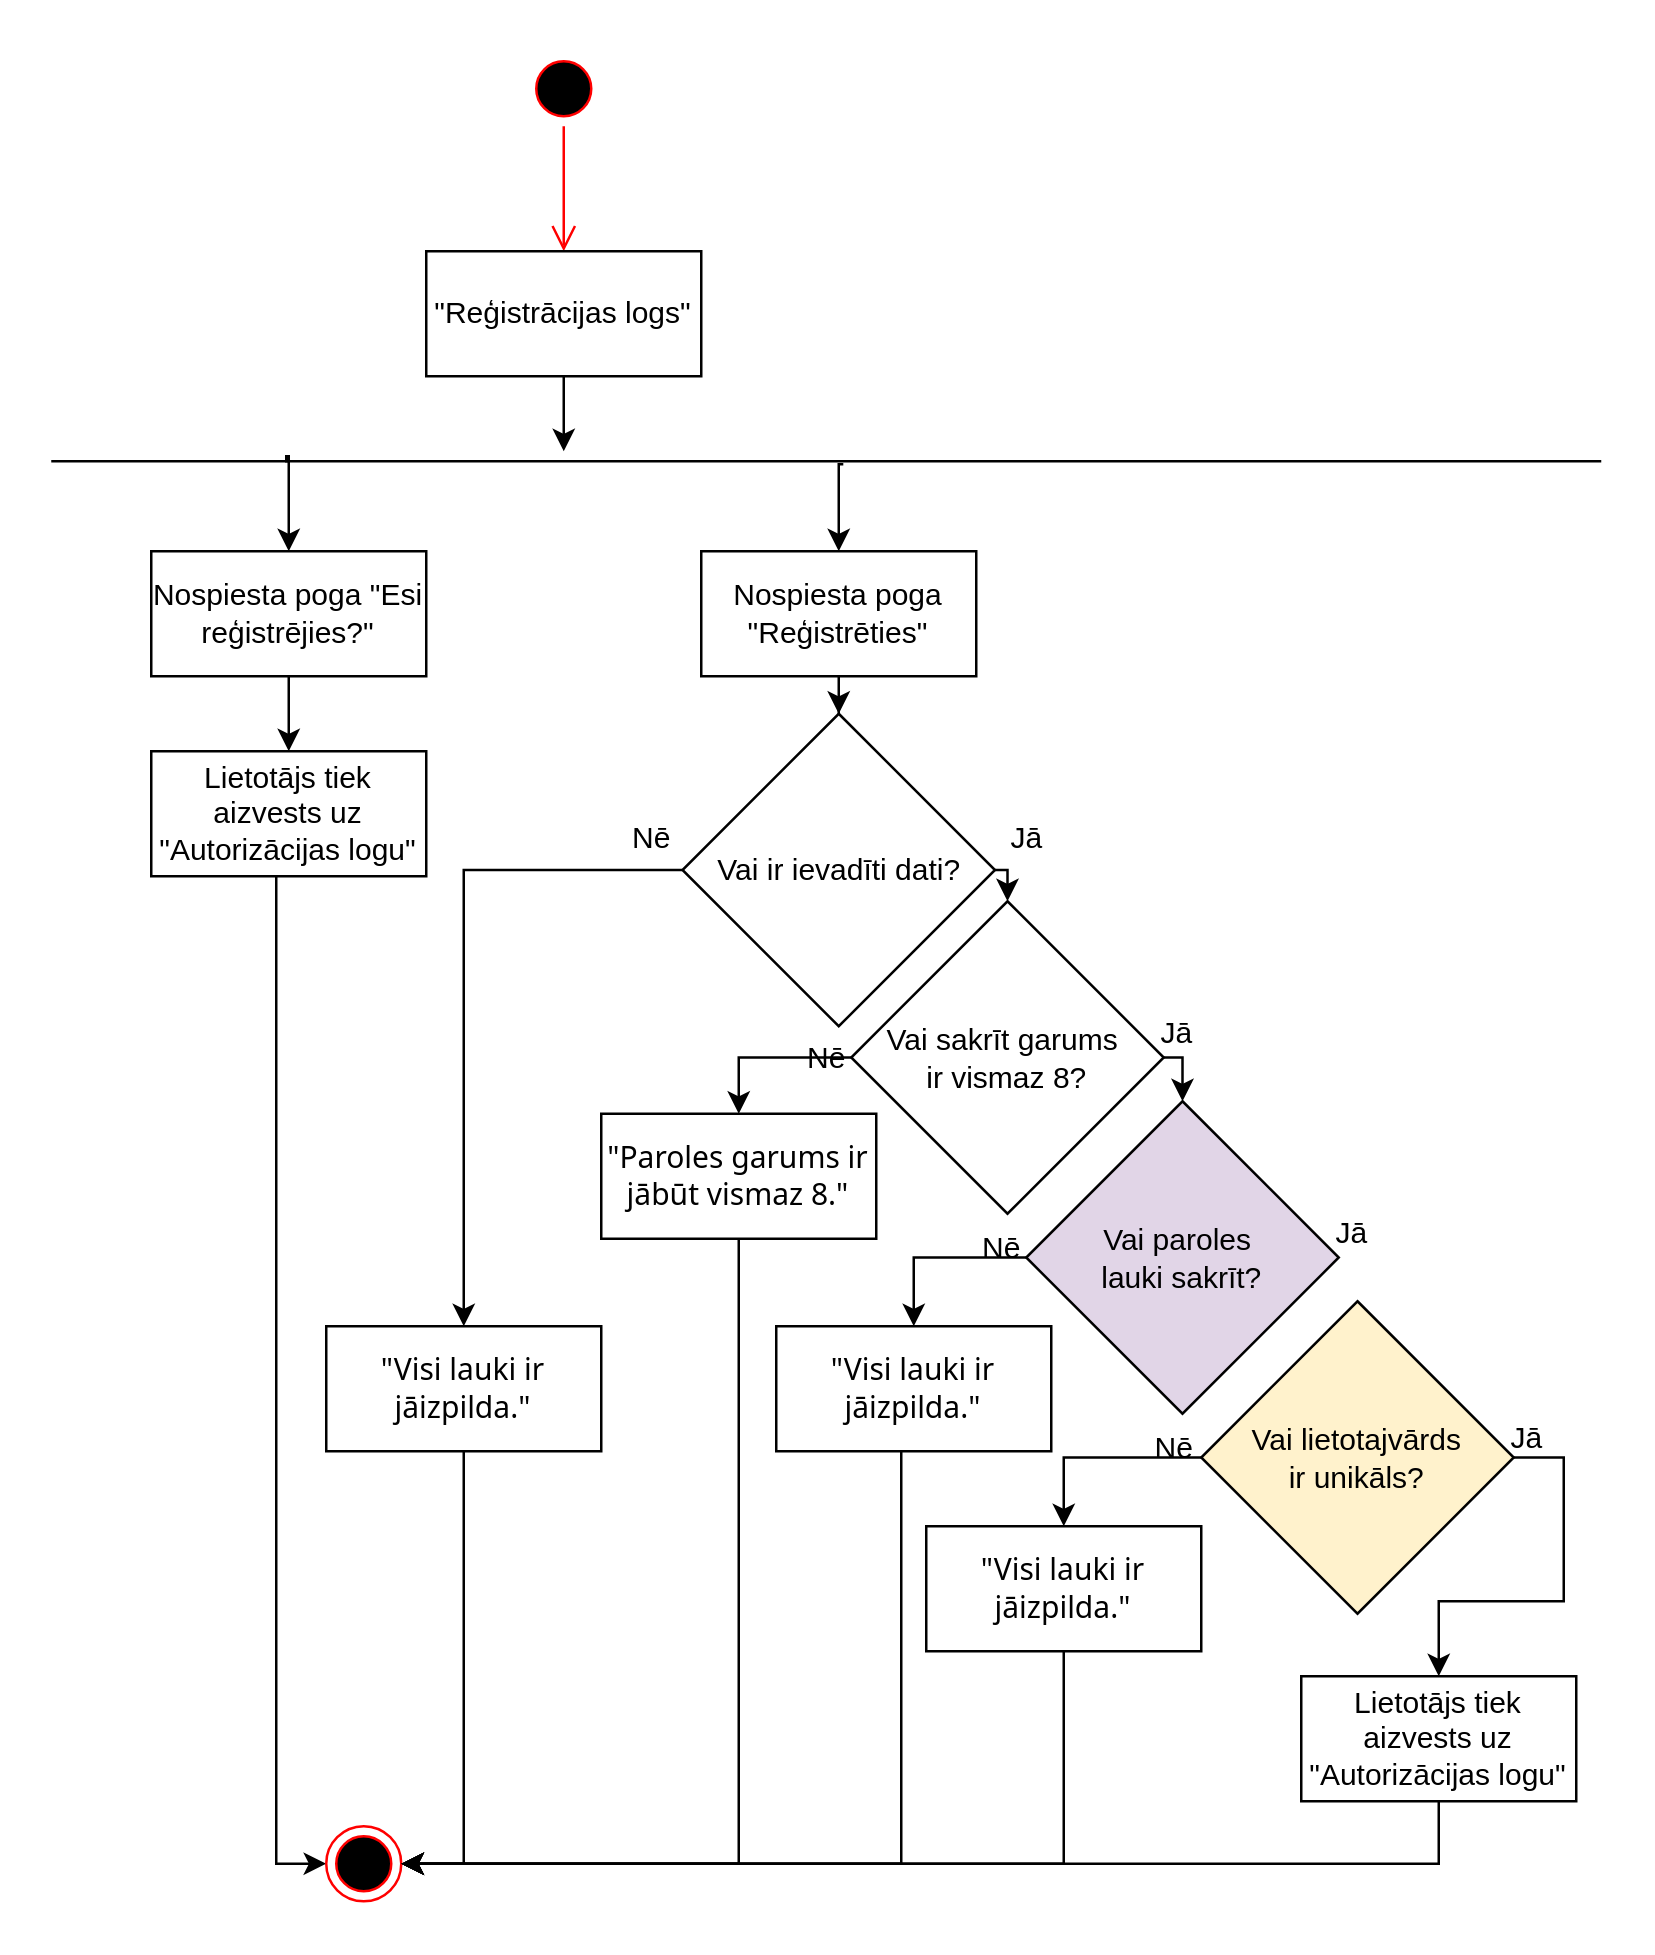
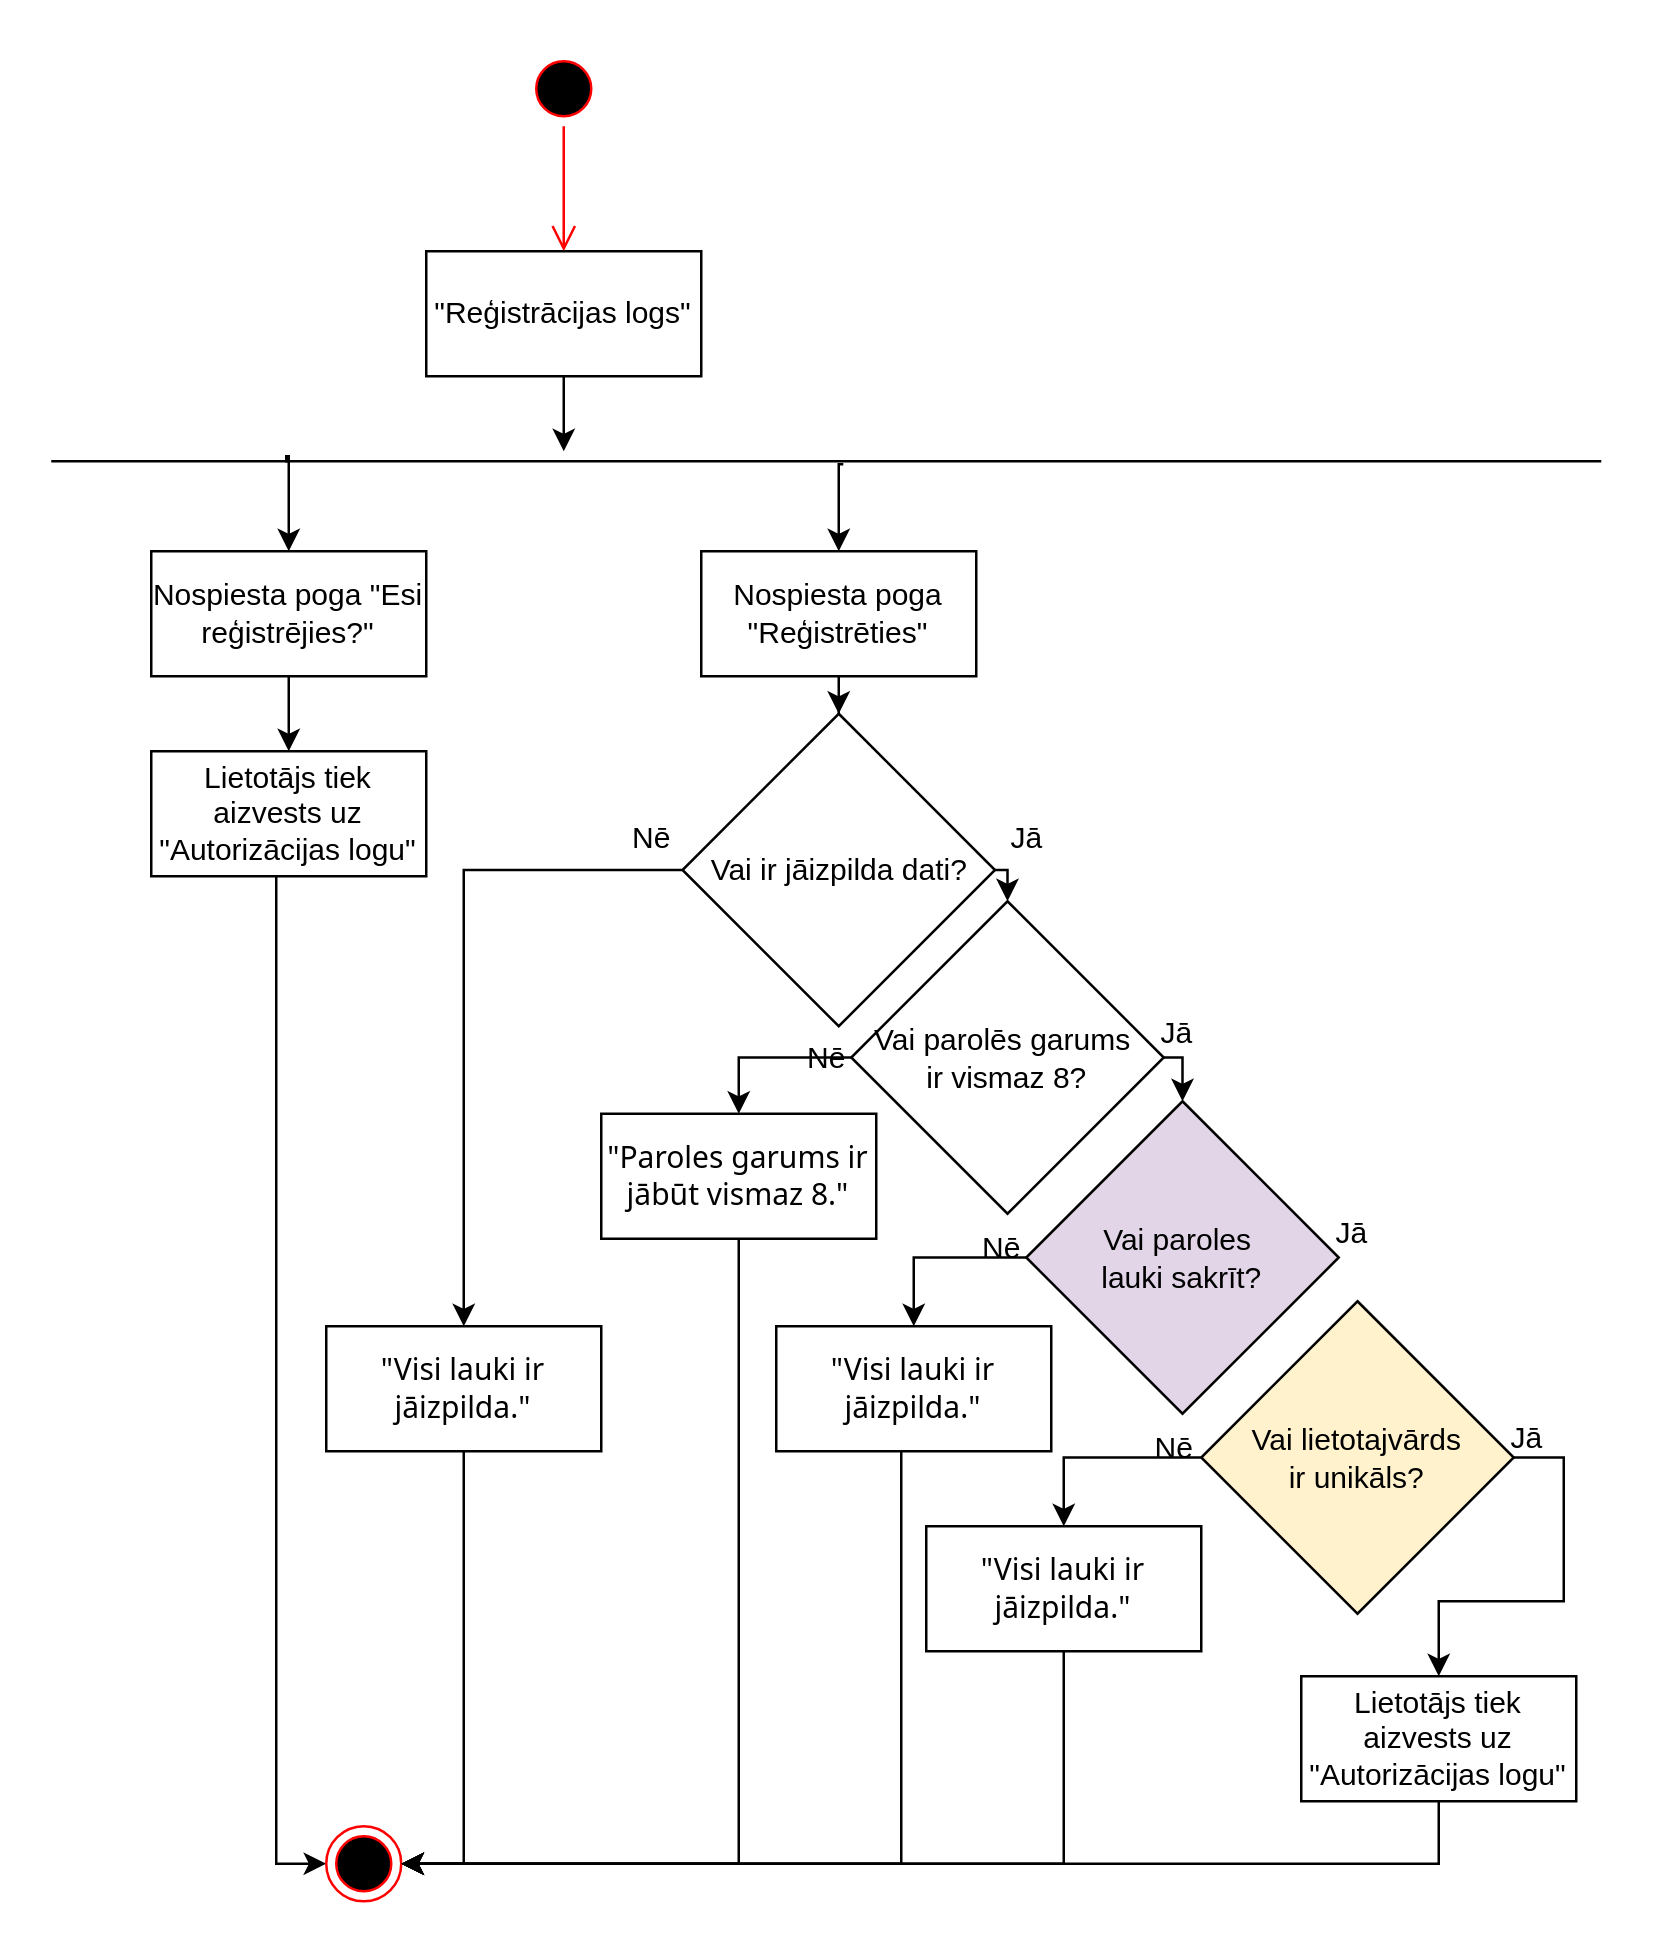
node "Vai ir ievadīti dati?": label "Vai ir ievadīti dati?" -> "Vai ir jāizpilda dati?"
node "Vai sakrīt garums ir vismaz 8?": label "Vai sakrīt garums ir vismaz 8?" -> "Vai parolēs garums ir vismaz 8?"
